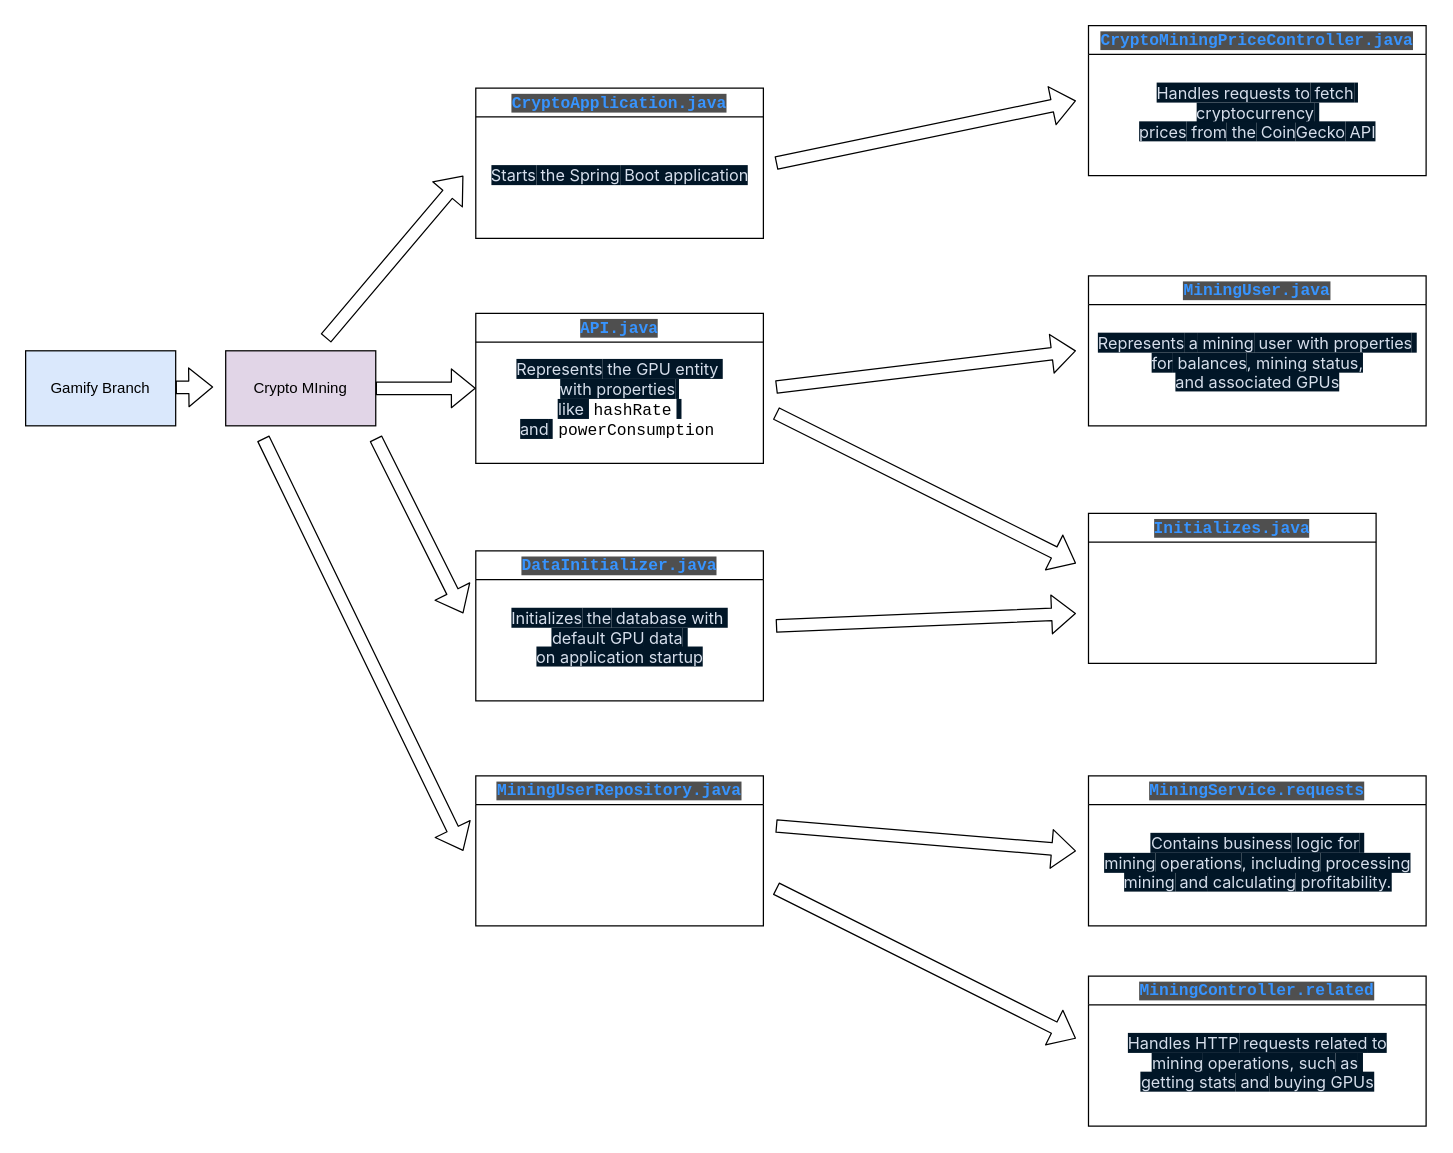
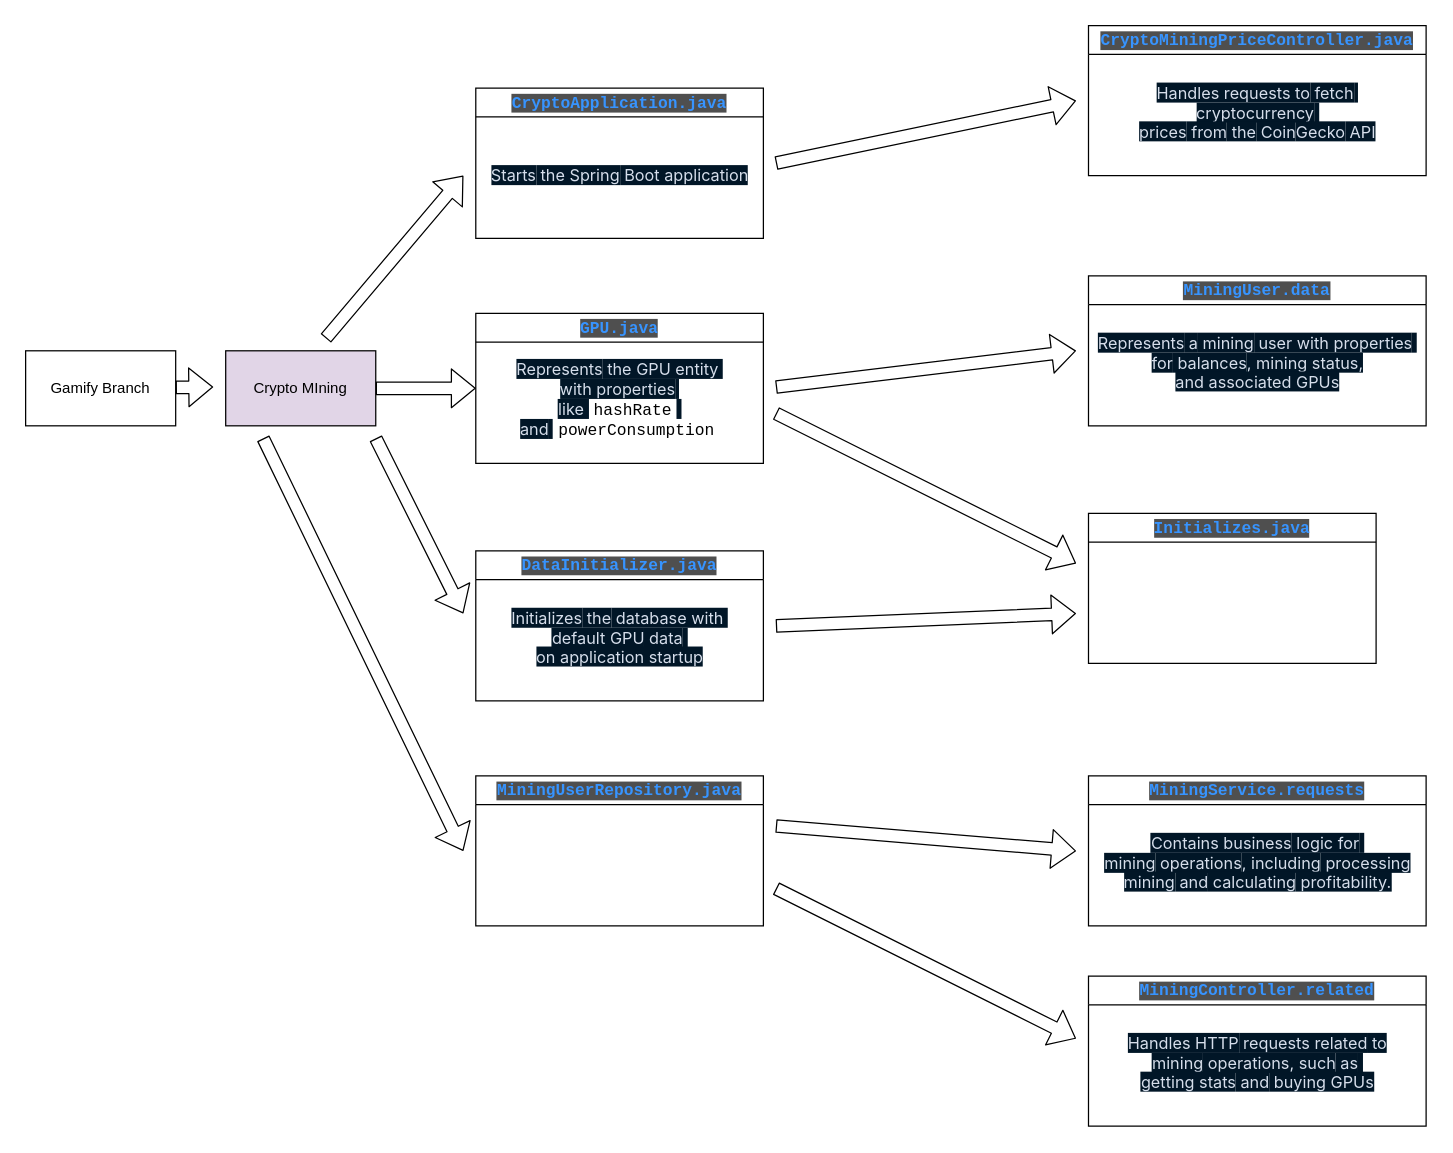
node "MiningUser.java": label "MiningUser.java" -> "MiningUser.data"
node "API.java": label "API.java" -> "GPU.java"
node "Gamify Branch": fillcolor #dae8fc -> #ffffff
